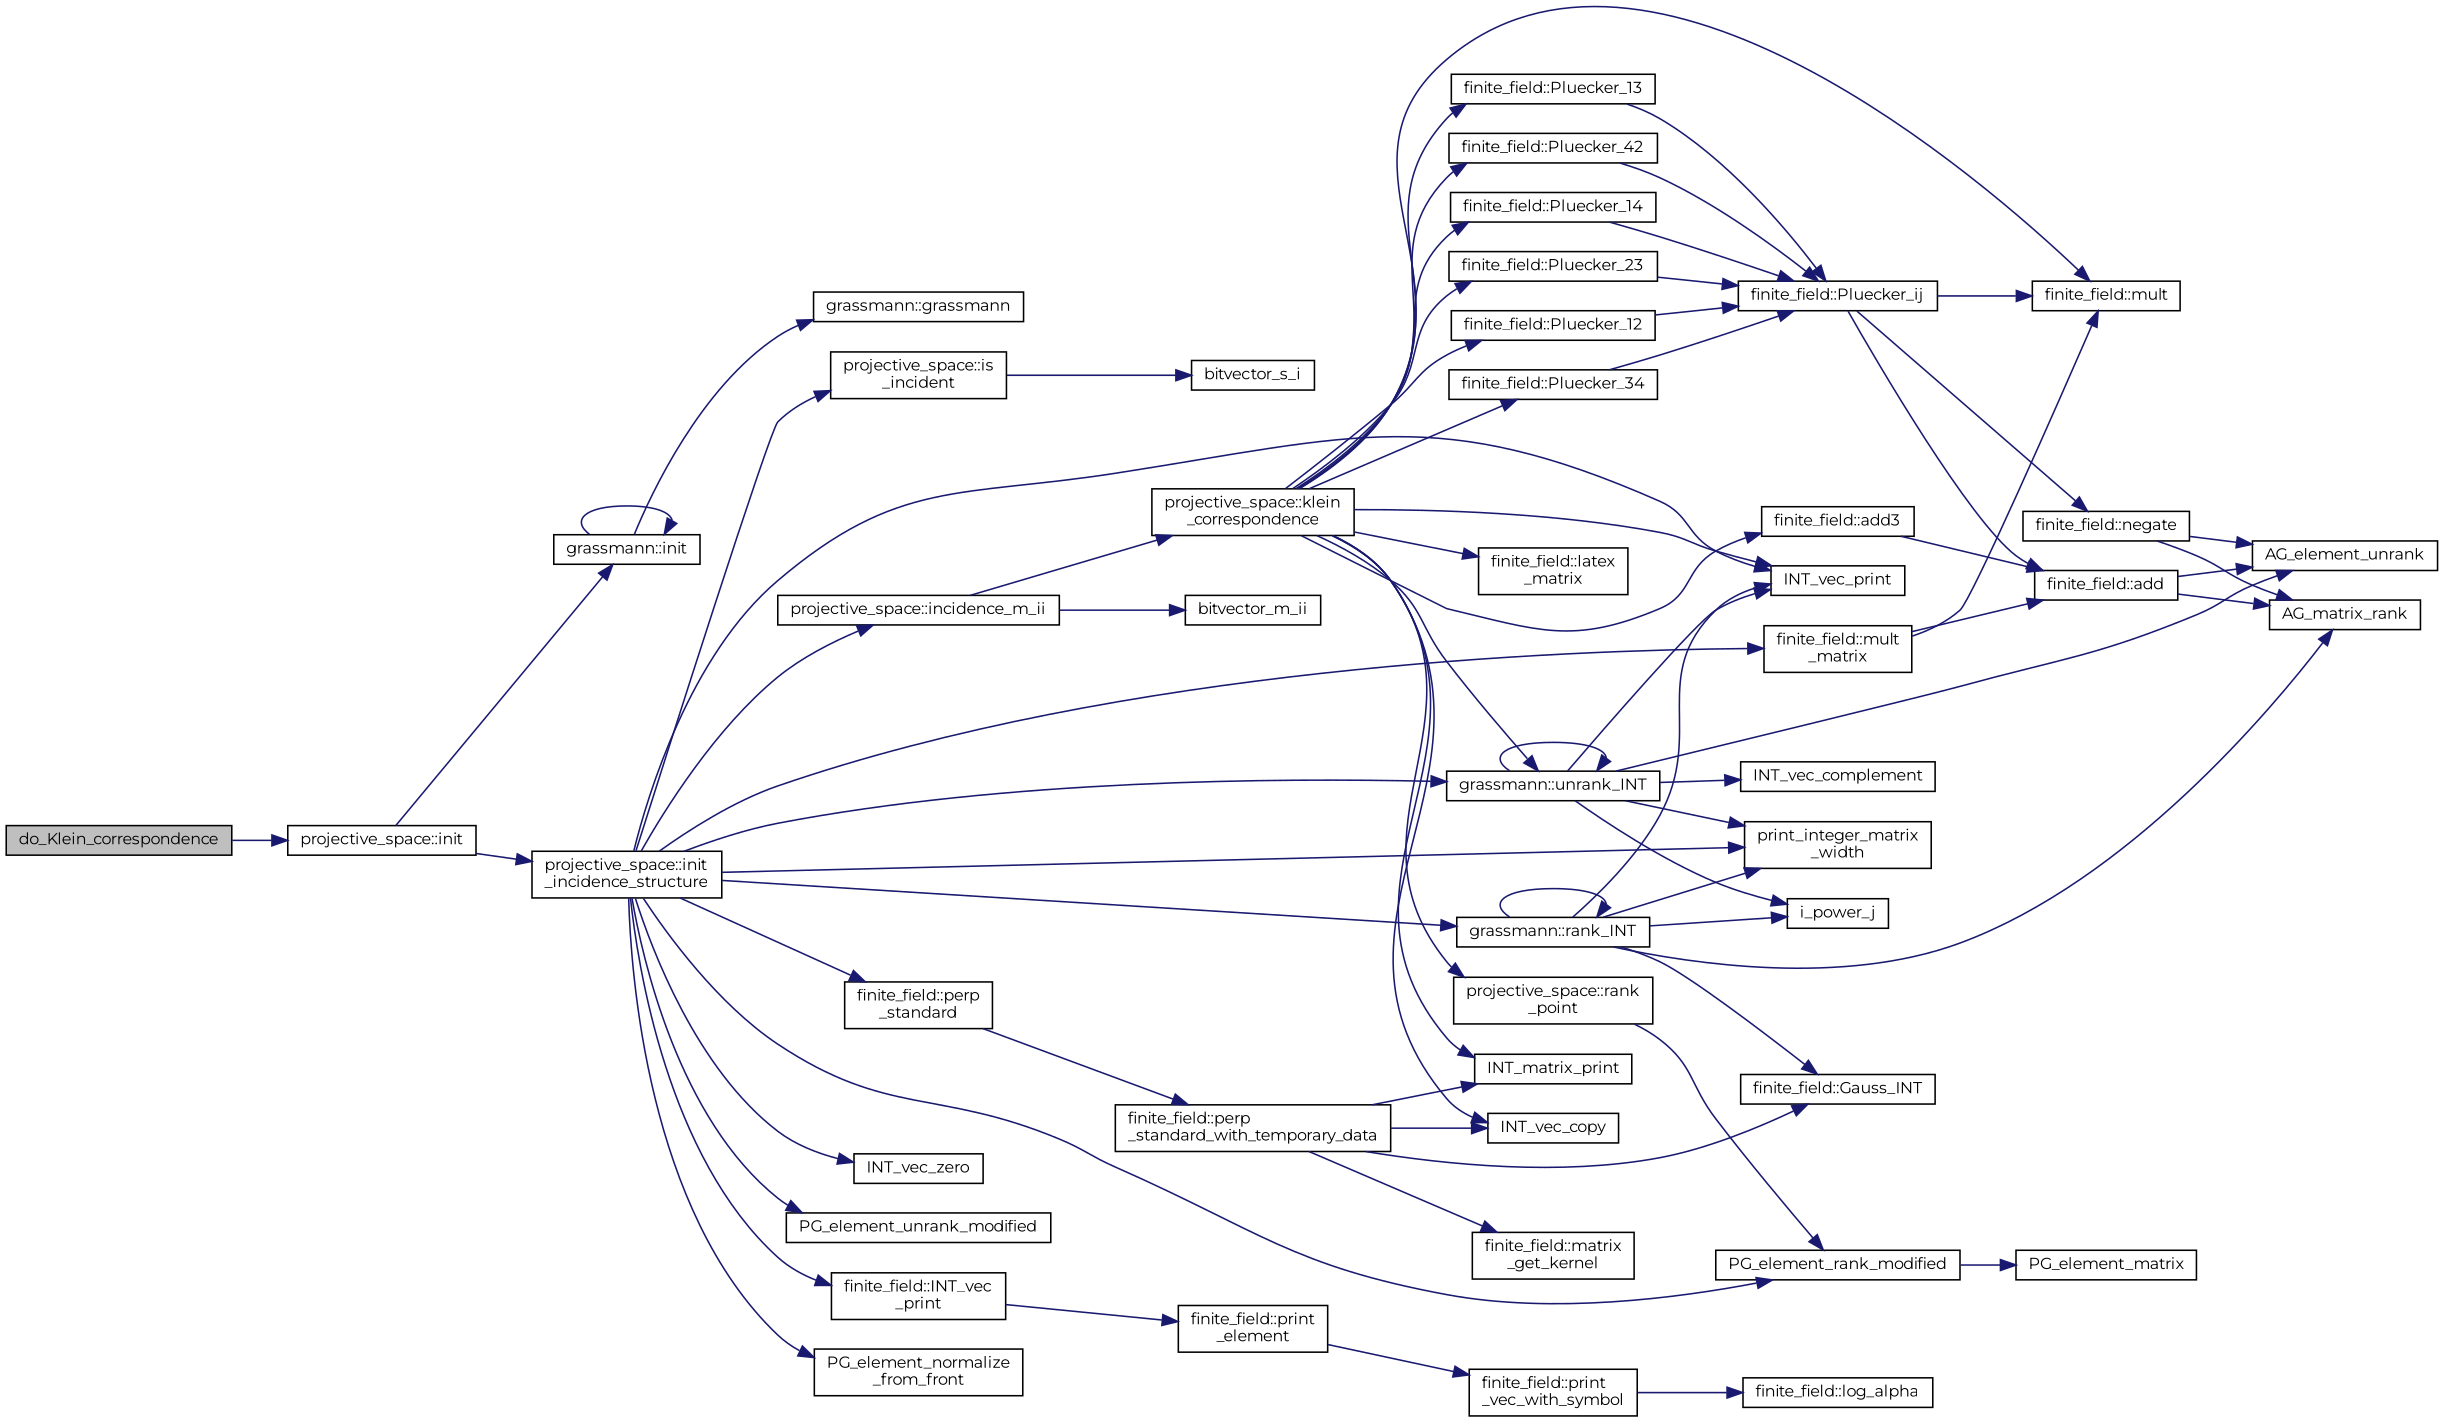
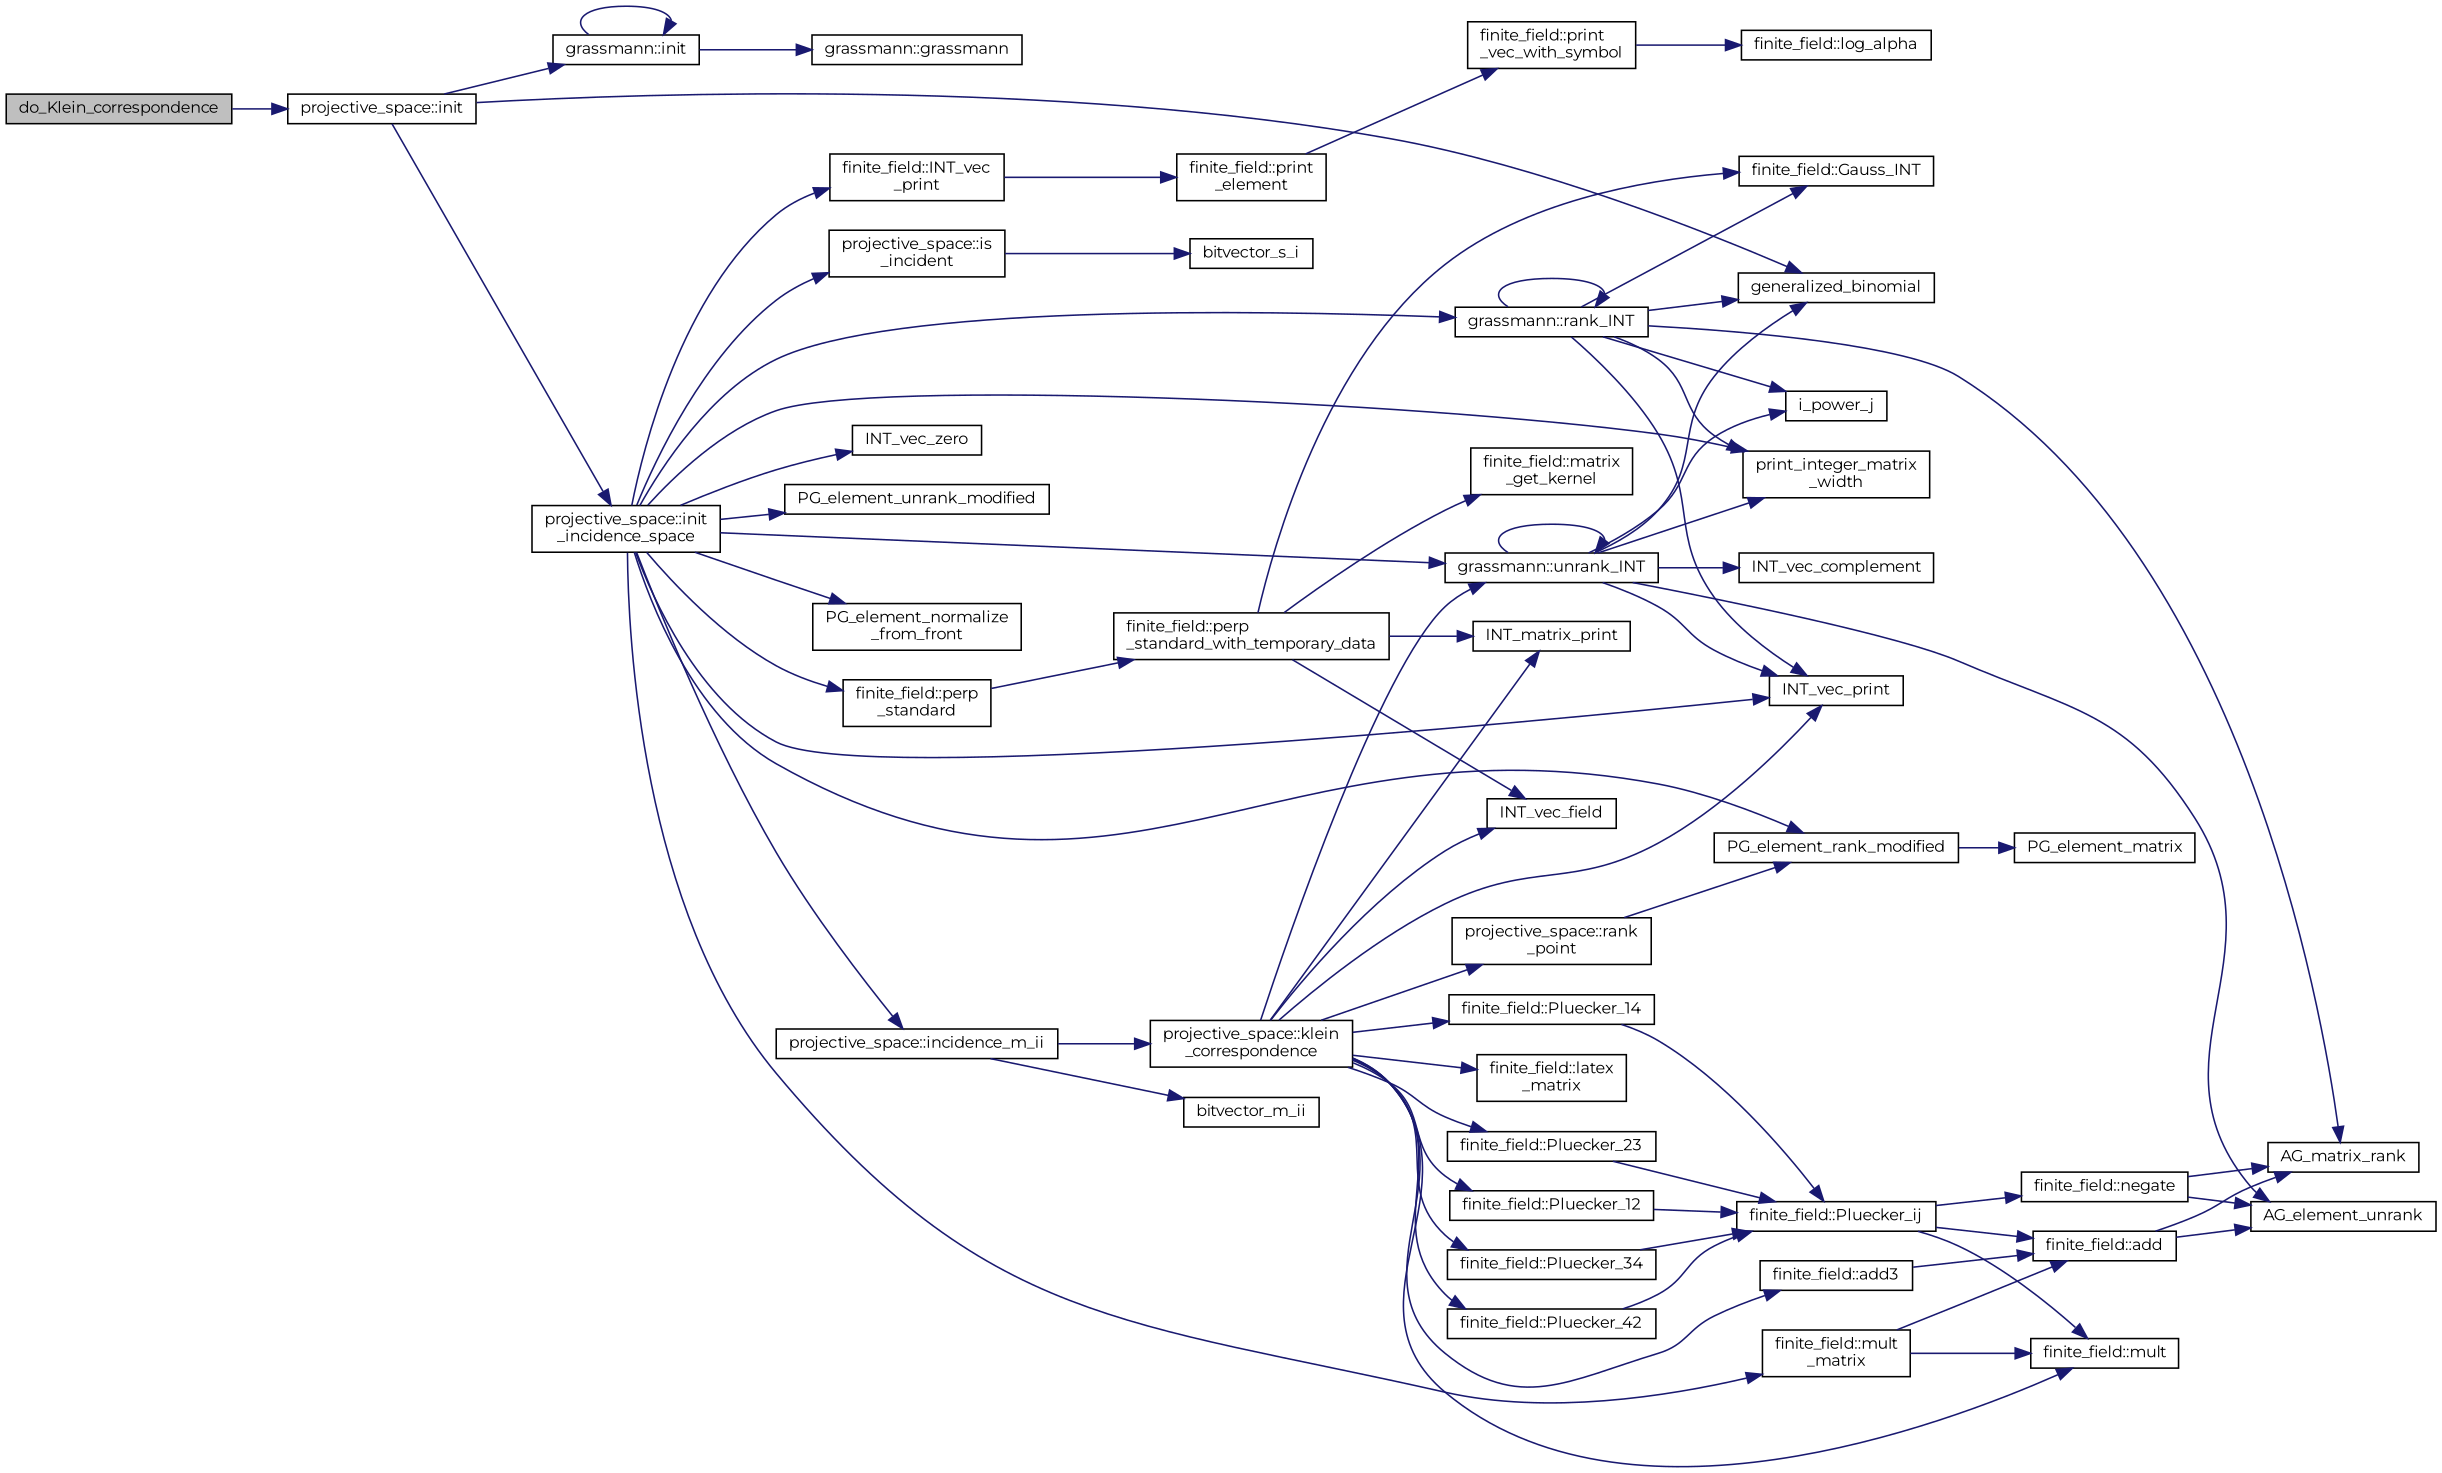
node "finite_field::Pluecker_13": removed
node "generalized_binomial": added
node "projective_space::init _incidence_structure": label "projective_space::init _incidence_structure" -> "projective_space::init _incidence_space"
node "INT_vec_copy": label "INT_vec_copy" -> "INT_vec_field"
